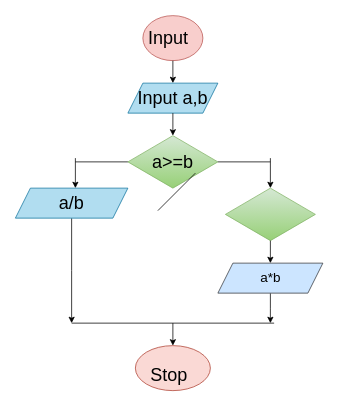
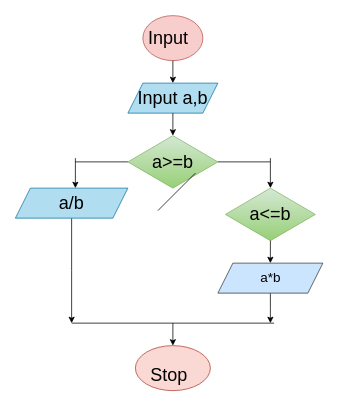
node "a<=b": added
